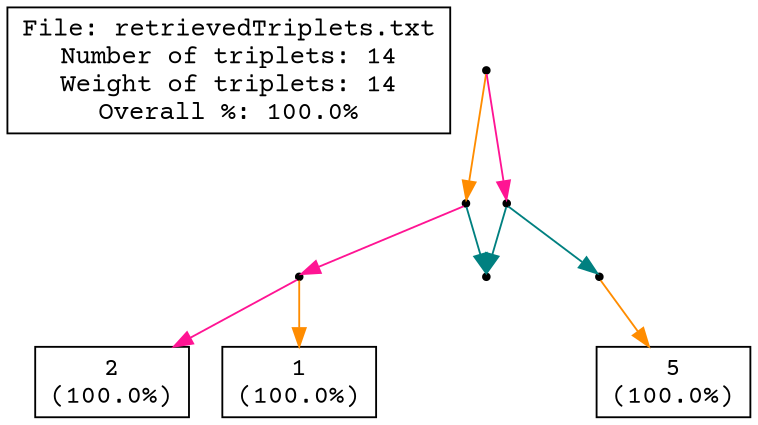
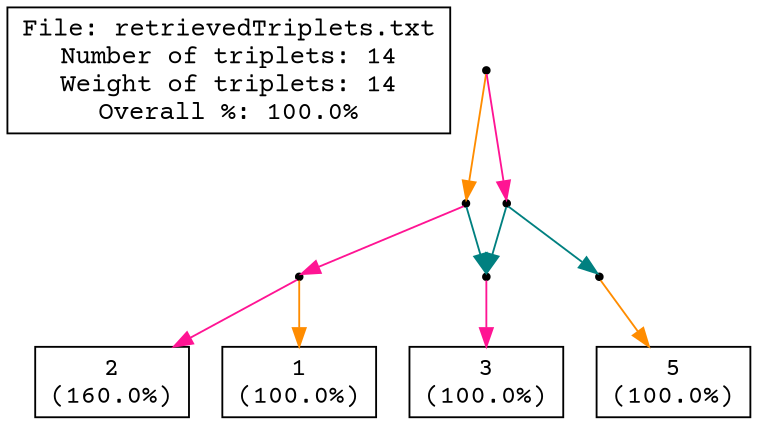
node "2 (100.0%)": label "2 (100.0%)" -> "2 (160.0%)"
node "3 (100.0%)": added
